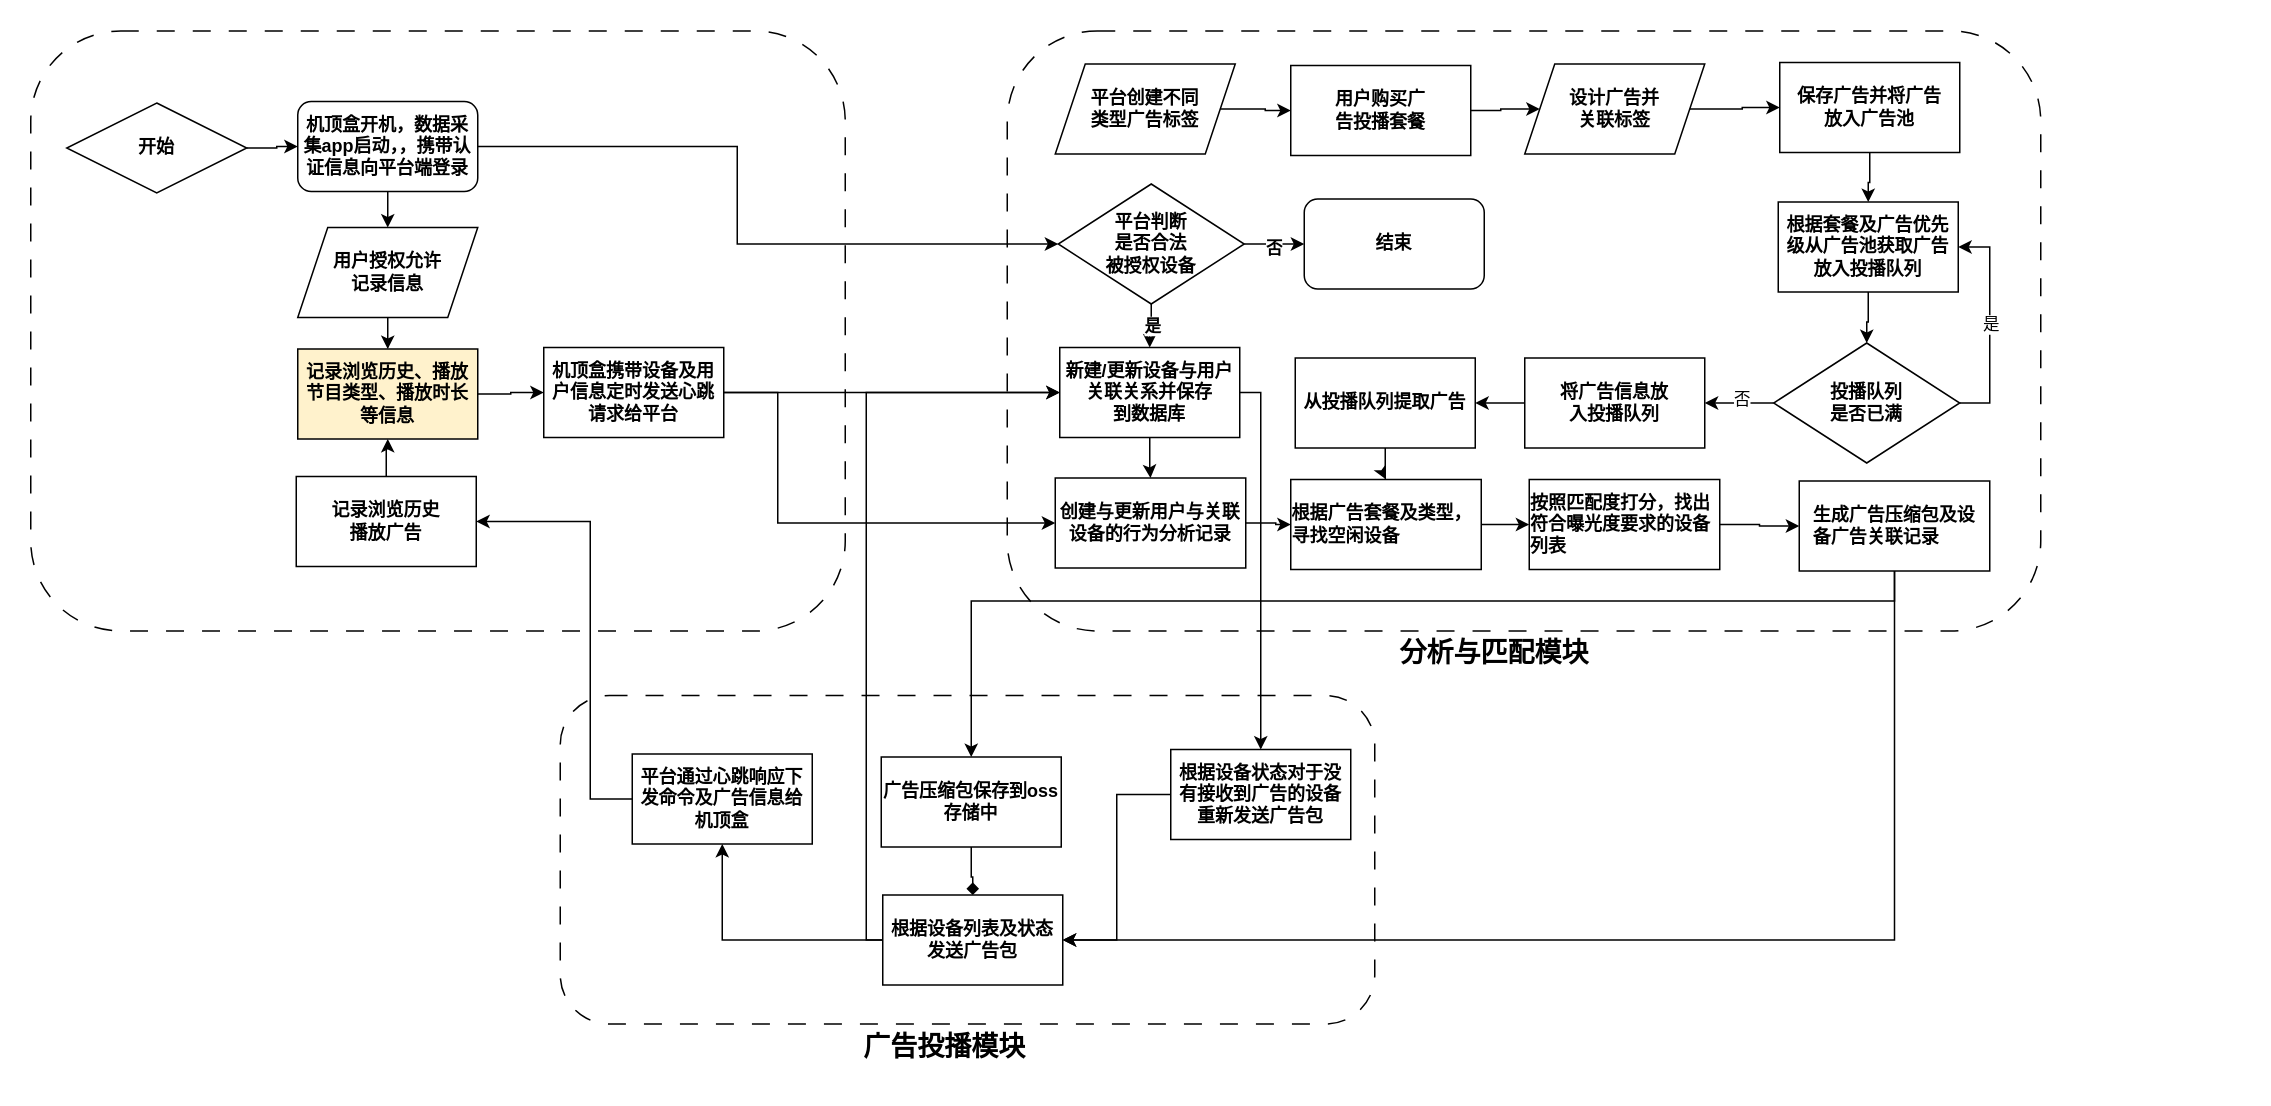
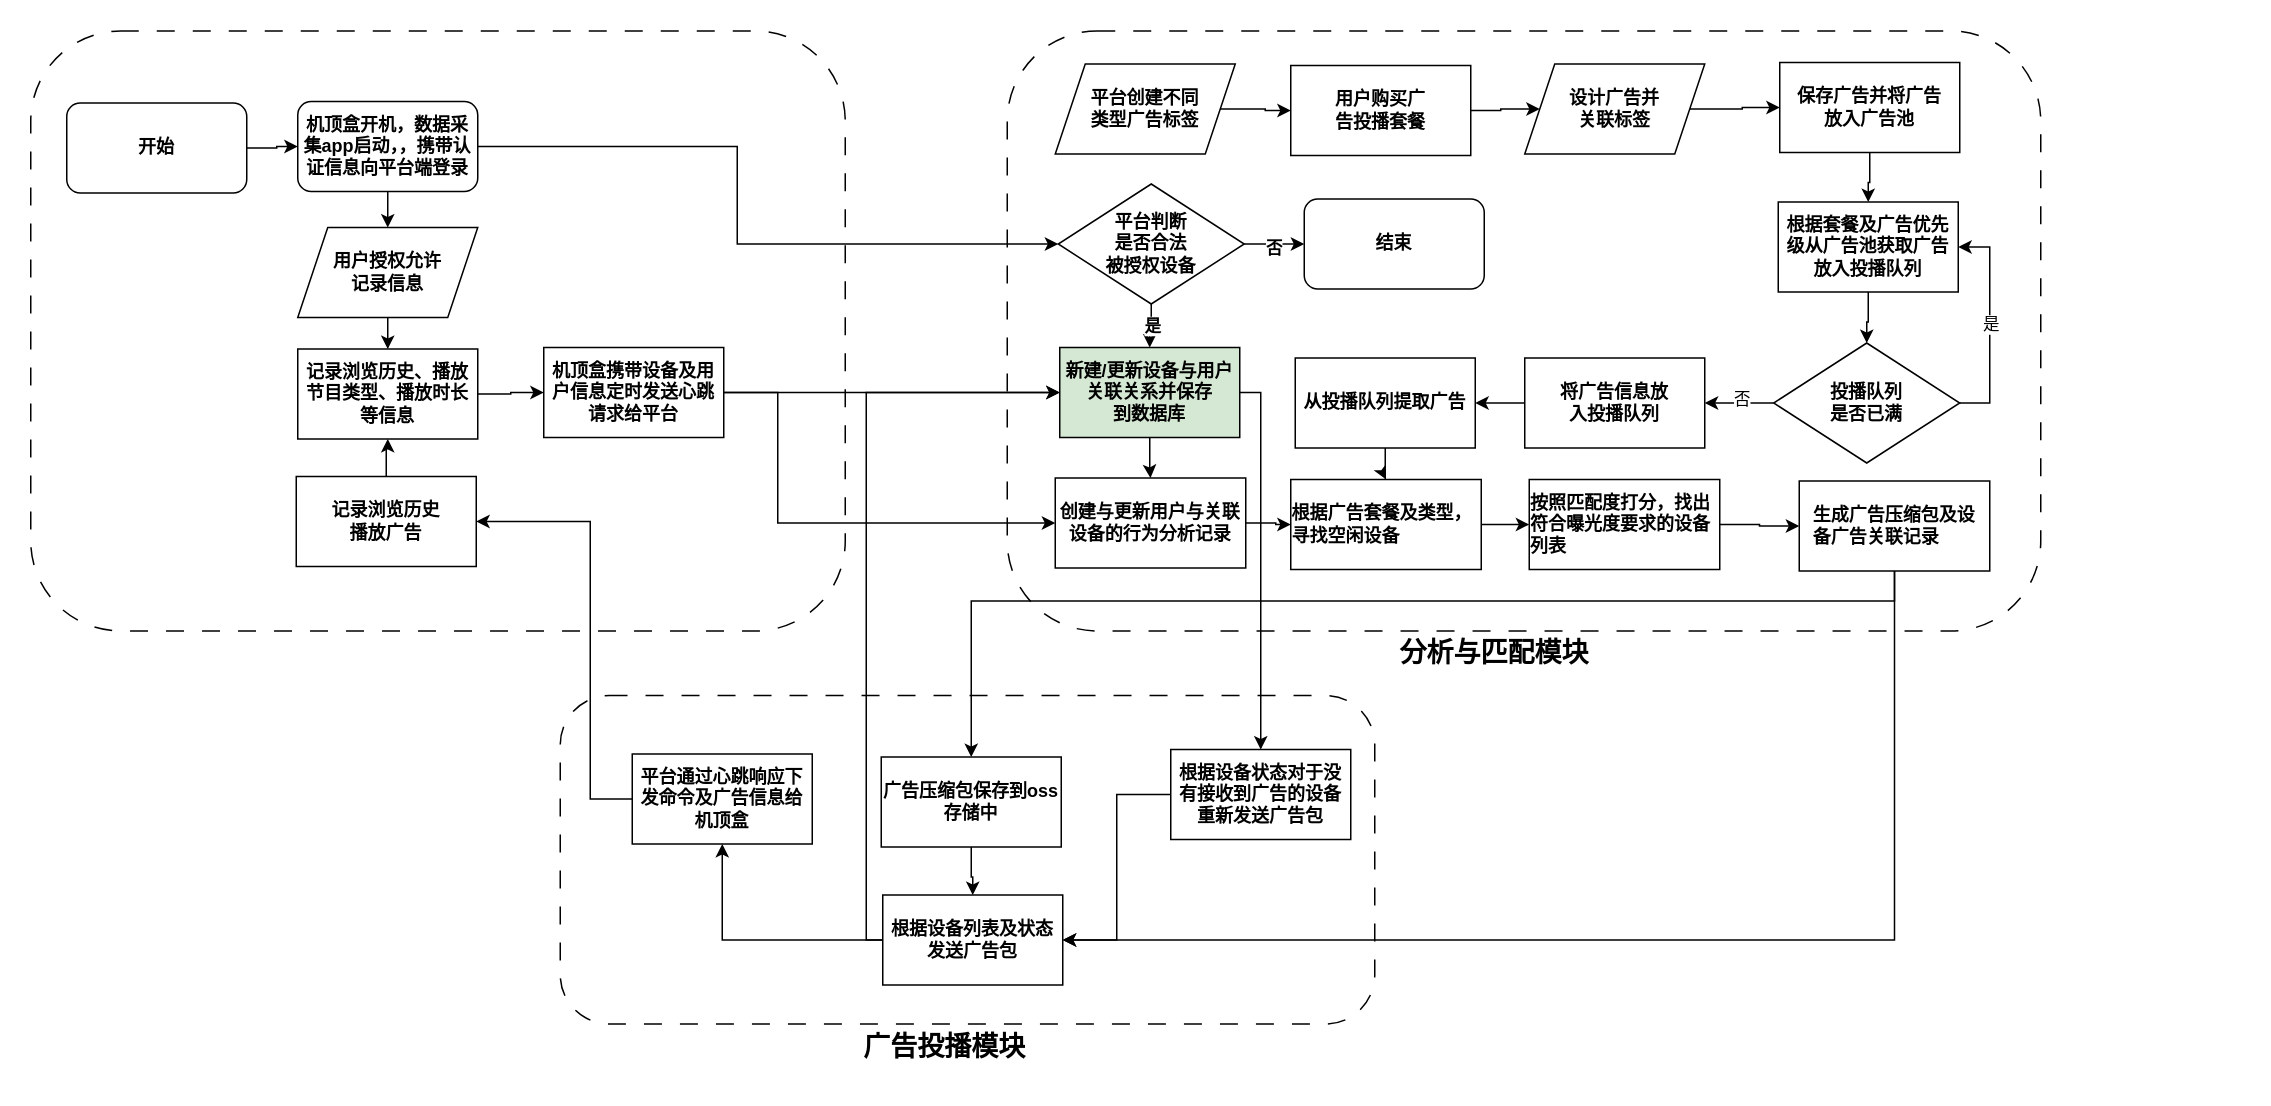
node "开始": shape diamond -> rounded rectangle
node "新建/更新设备与用户关联关系并保存 到数据库": fillcolor #ffffff -> #d5e8d4
node "记录浏览历史、播放节目类型、播放时长等信息": fillcolor #fff2cc -> #ffffff
edge "广告压缩包保存到oss存储中" -> "根据设备列表及状态发送广告包": arrowhead diamond -> classic
